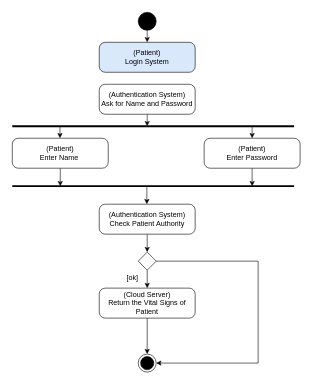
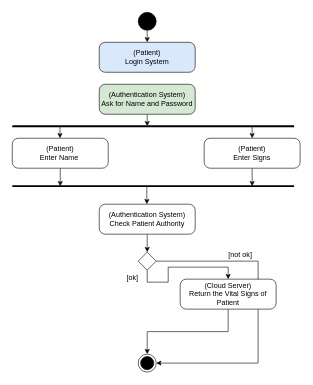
node "(Authentication System) Ask for Name and Password": fillcolor #ffffff -> #d5e8d4
node "(Patient) Enter Password": label "(Patient) Enter Password" -> "(Patient) Enter Signs"
node "[not ok]": added
node "(Cloud Server) Return the Vital Signs of Patient": moved (147, 303) -> (228, 294)
